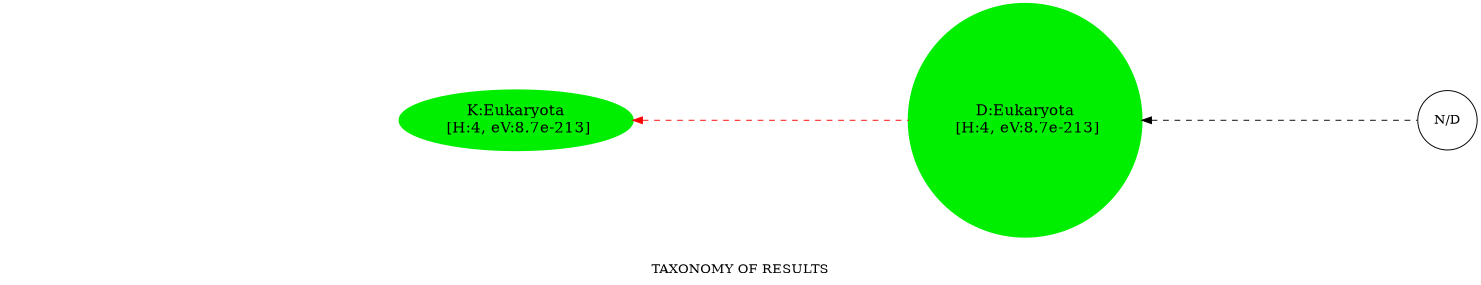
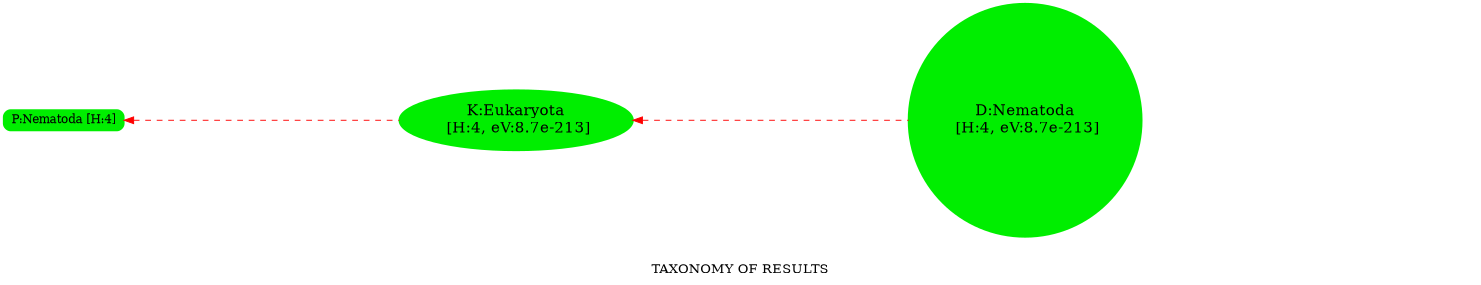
node "P:Nematoda [H:4]": added
node "D:Eukaryota [H:4, eV:8.7e-213]": label "D:Eukaryota [H:4, eV:8.7e-213]" -> "D:Nematoda [H:4, eV:8.7e-213]"
node "N/D": removed
